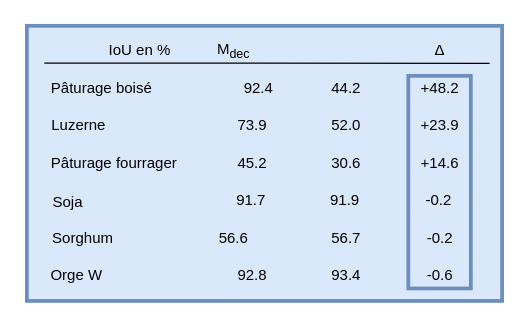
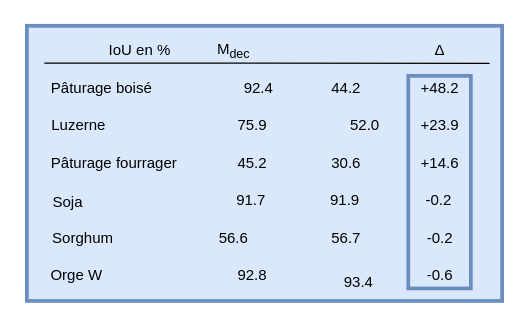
node "73.9": label "73.9" -> "75.9"
node "52.0": moved (346, 126) -> (364, 126)
node "93.4": moved (346, 276) -> (358, 282)
